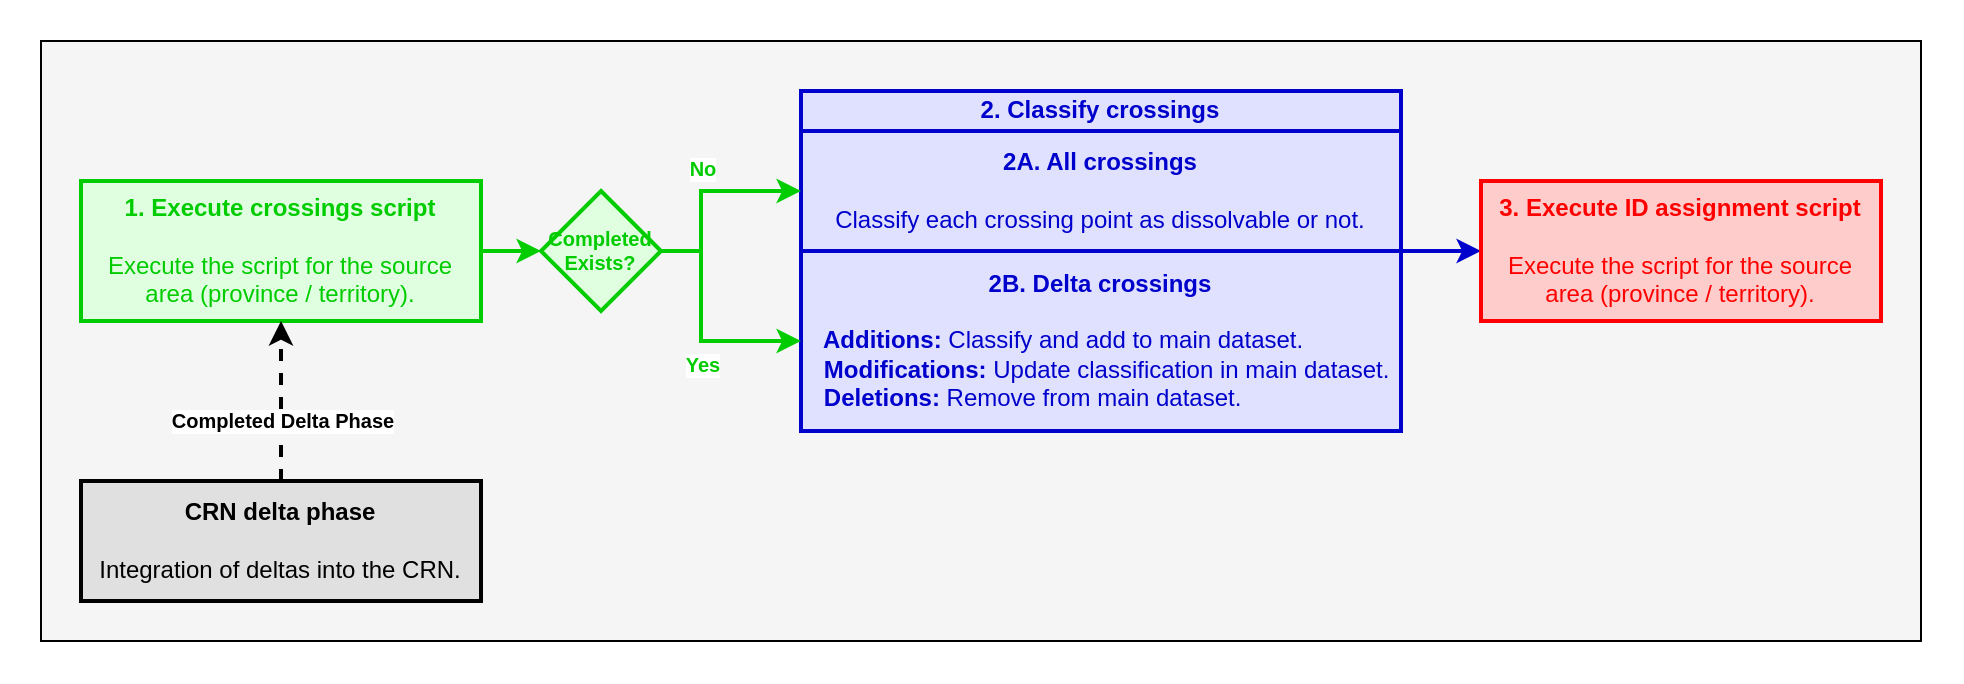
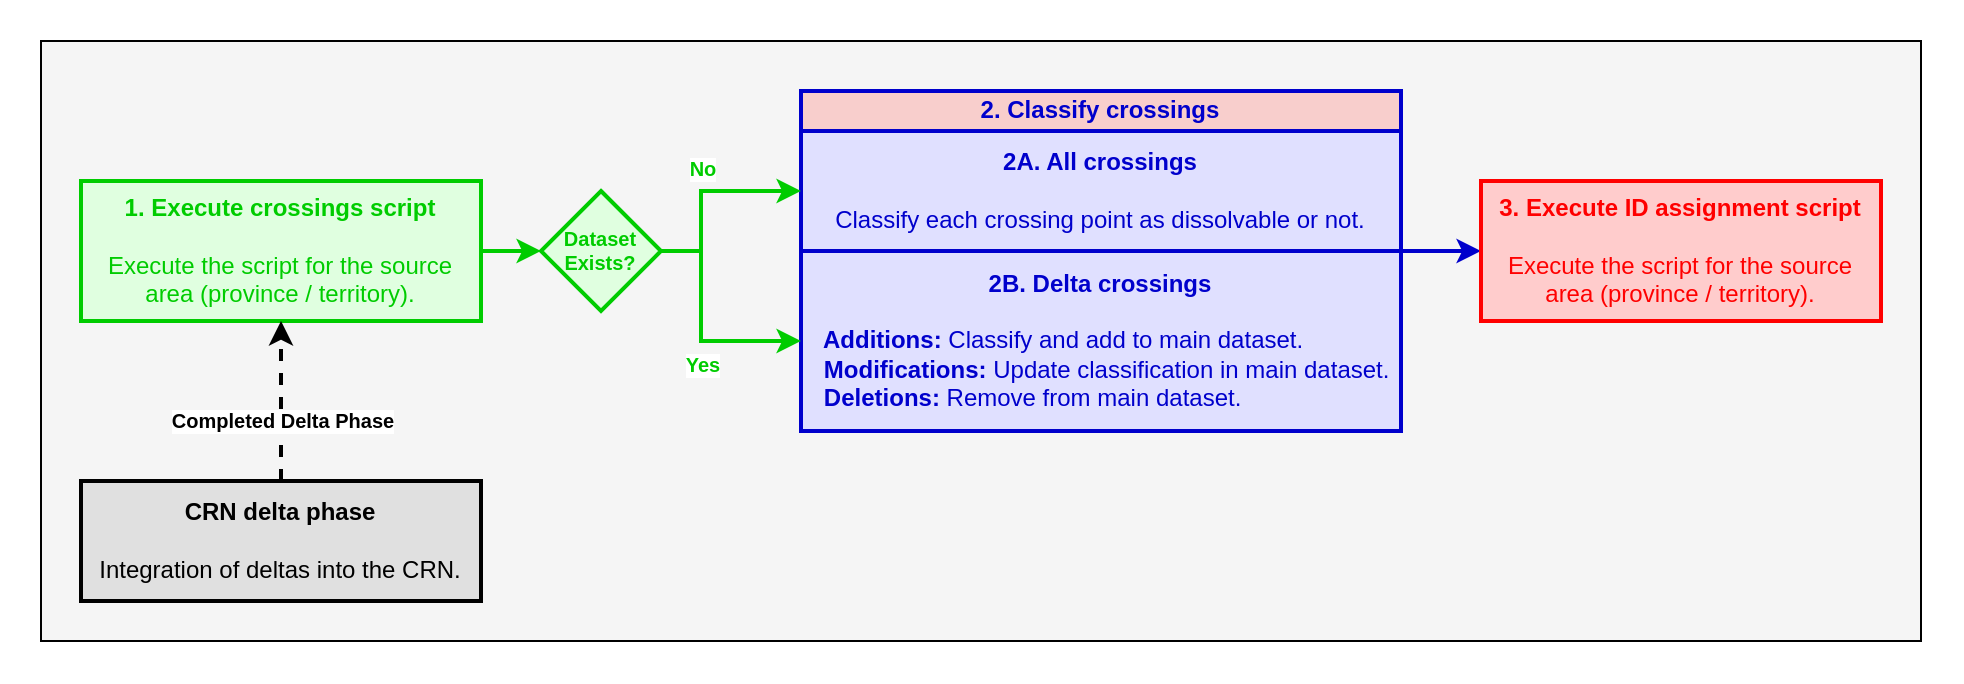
node "2. Classify crossings": fillcolor #e0e0ff -> #f8cecc
node "Completed Exists?": label "Completed Exists?" -> "Dataset Exists?"
